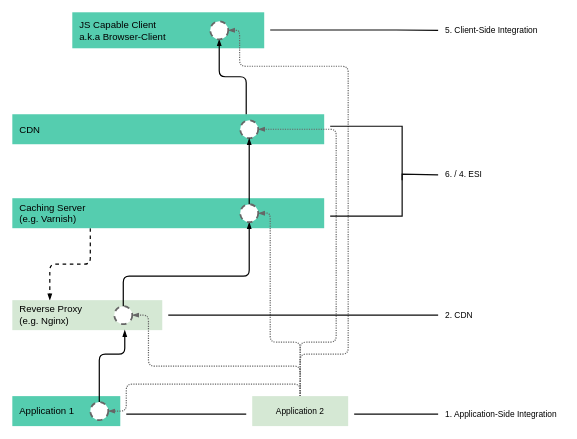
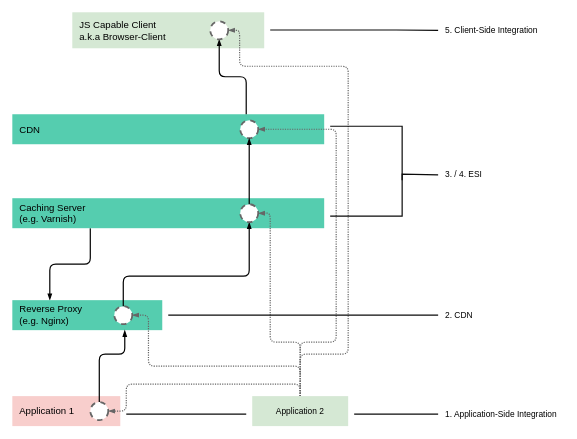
node "JS Capable Client a.k.a Browser-Client": fillcolor #55cdaf -> #d5e8d4
node "6. / 4. ESI": label "6. / 4. ESI" -> "3. / 4. ESI"
edge "Caching Server (e.g. Varnish)" -> "Reverse Proxy (e.g. Nginx)": style dashed -> solid
node "Reverse Proxy (e.g. Nginx)": fillcolor #d5e8d4 -> #55cdaf
node "Application 1": fillcolor #55cdaf -> #f8cecc
